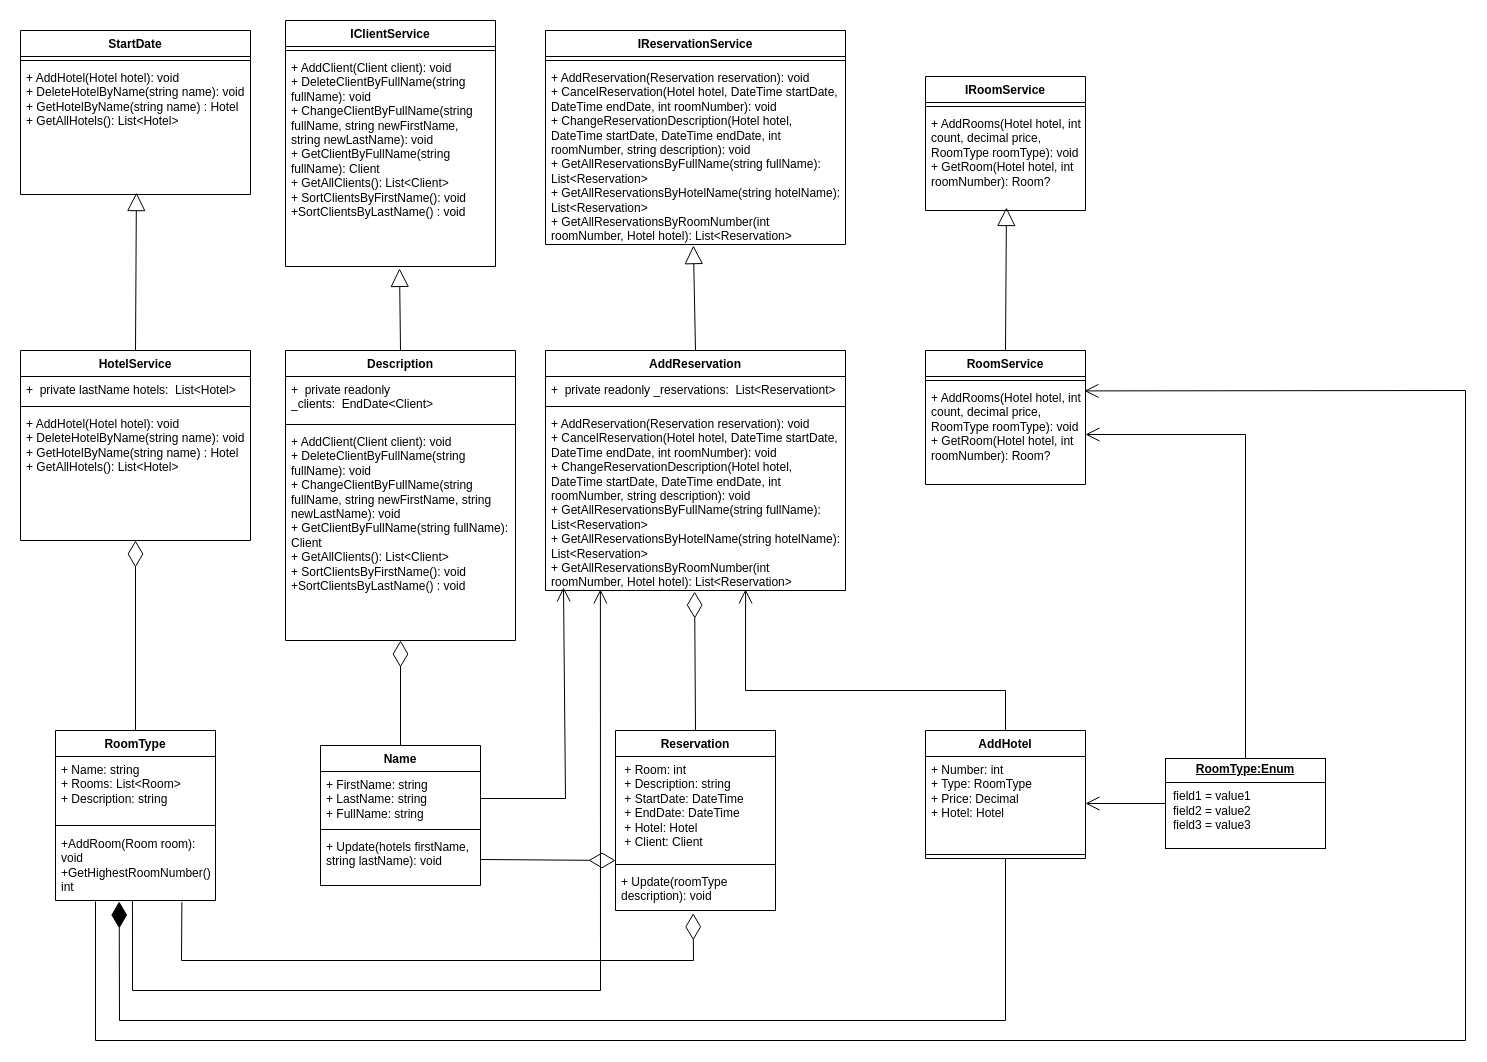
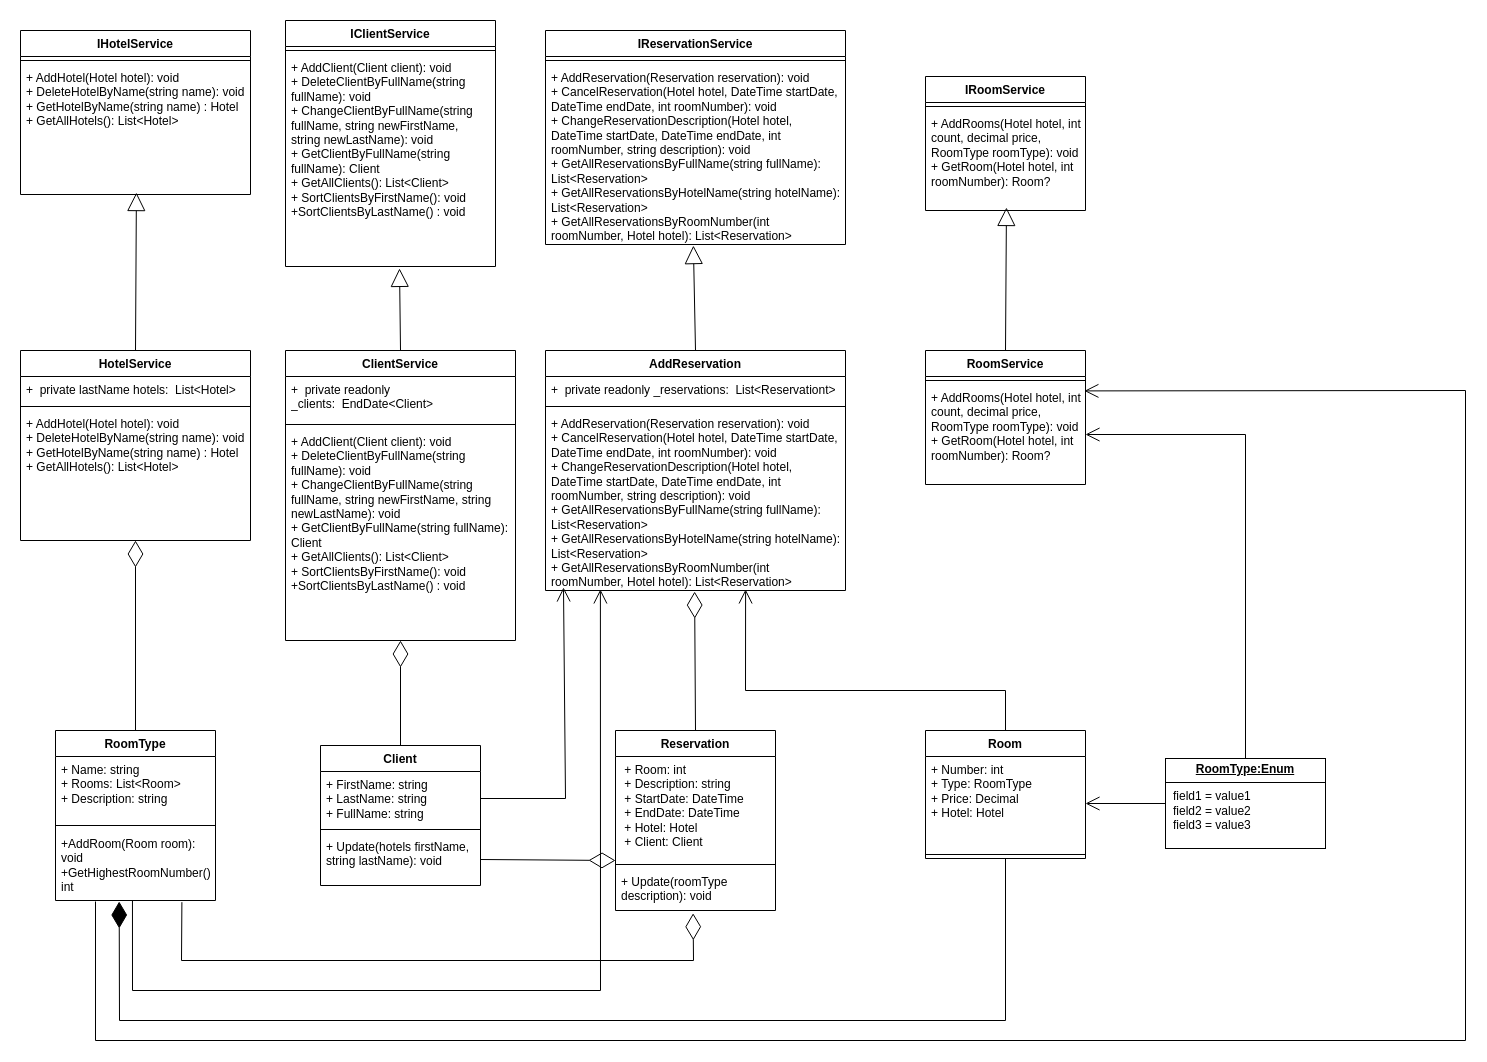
node "StartDate": label "StartDate" -> "IHotelService"
node "Description": label "Description" -> "ClientService"
node "AddHotel": label "AddHotel" -> "Room"
node "Name": label "Name" -> "Client"
